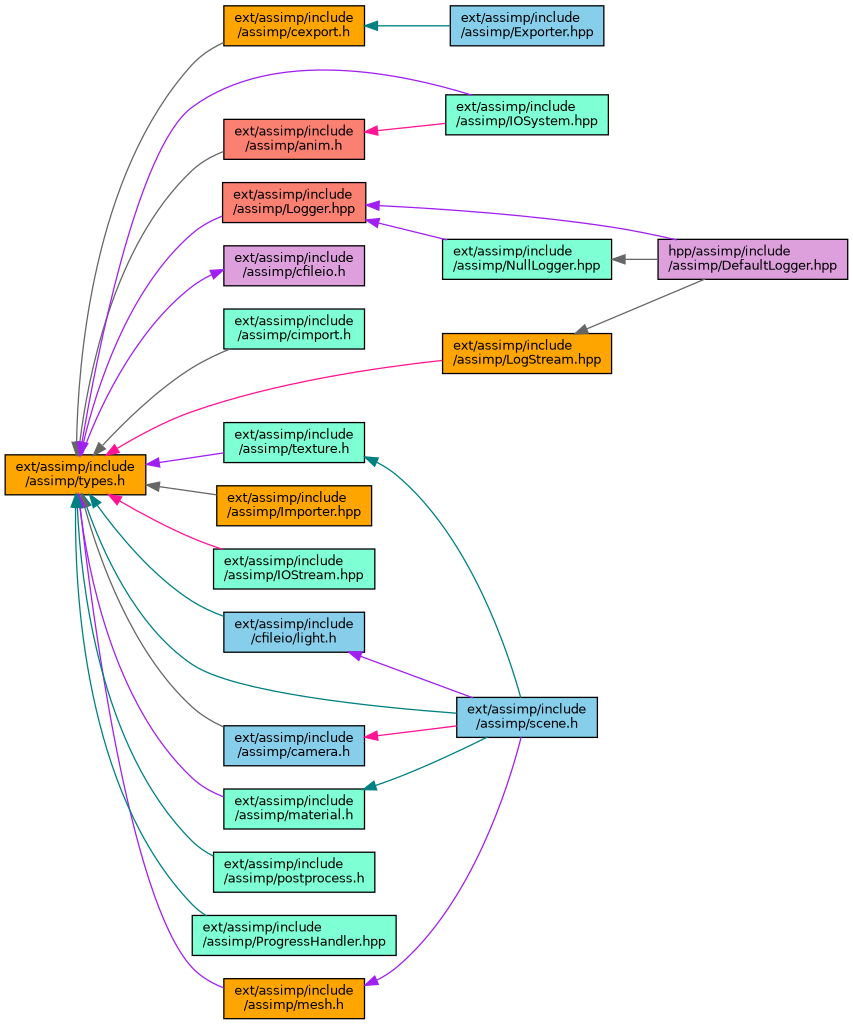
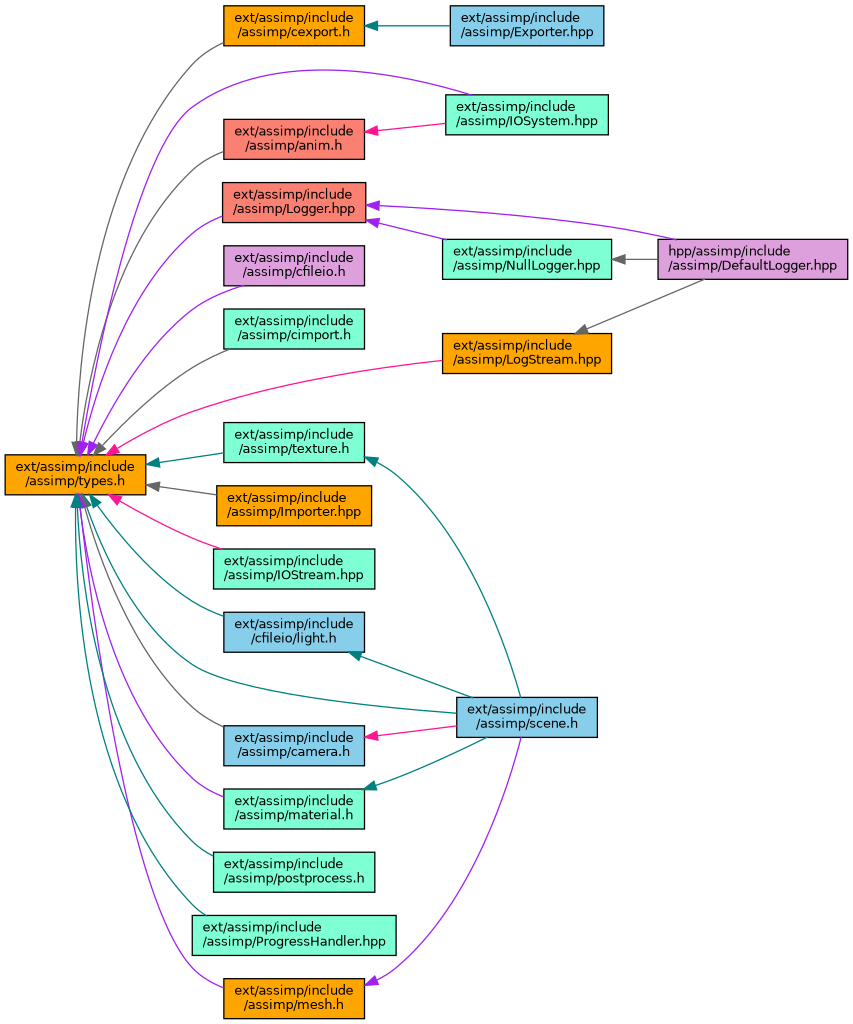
edge "ext/assimp/include /assimp/types.h" -> "ext/assimp/include /assimp/cfileio.h": reversed
edge "ext/assimp/include /assimp/texture.h" -> "ext/assimp/include /assimp/types.h": color purple -> teal
edge "ext/assimp/include /assimp/scene.h" -> "ext/assimp/include /cfileio/light.h": color purple -> teal
